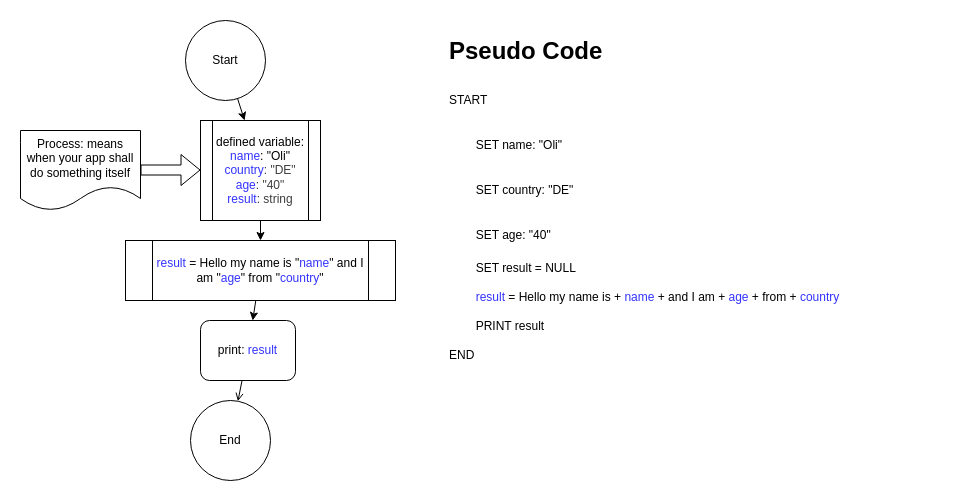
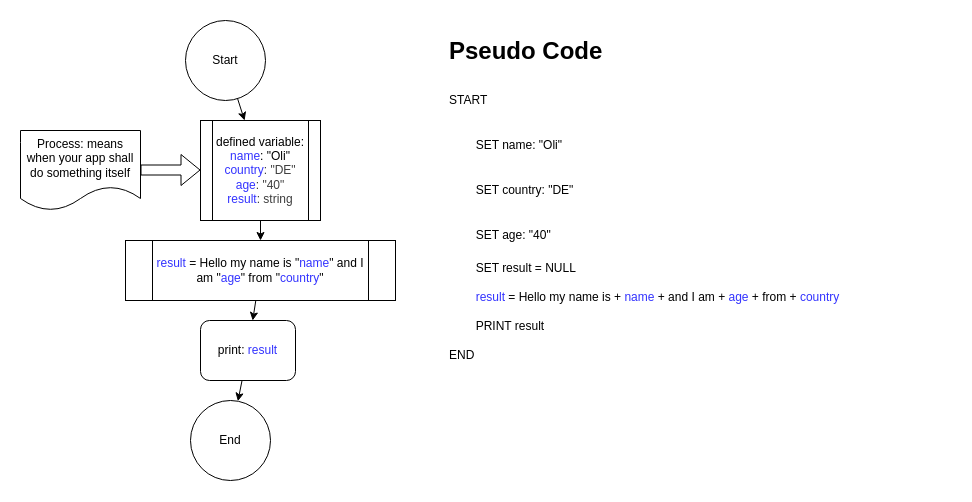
edge "print: result" -> "End": arrowhead open -> classic
